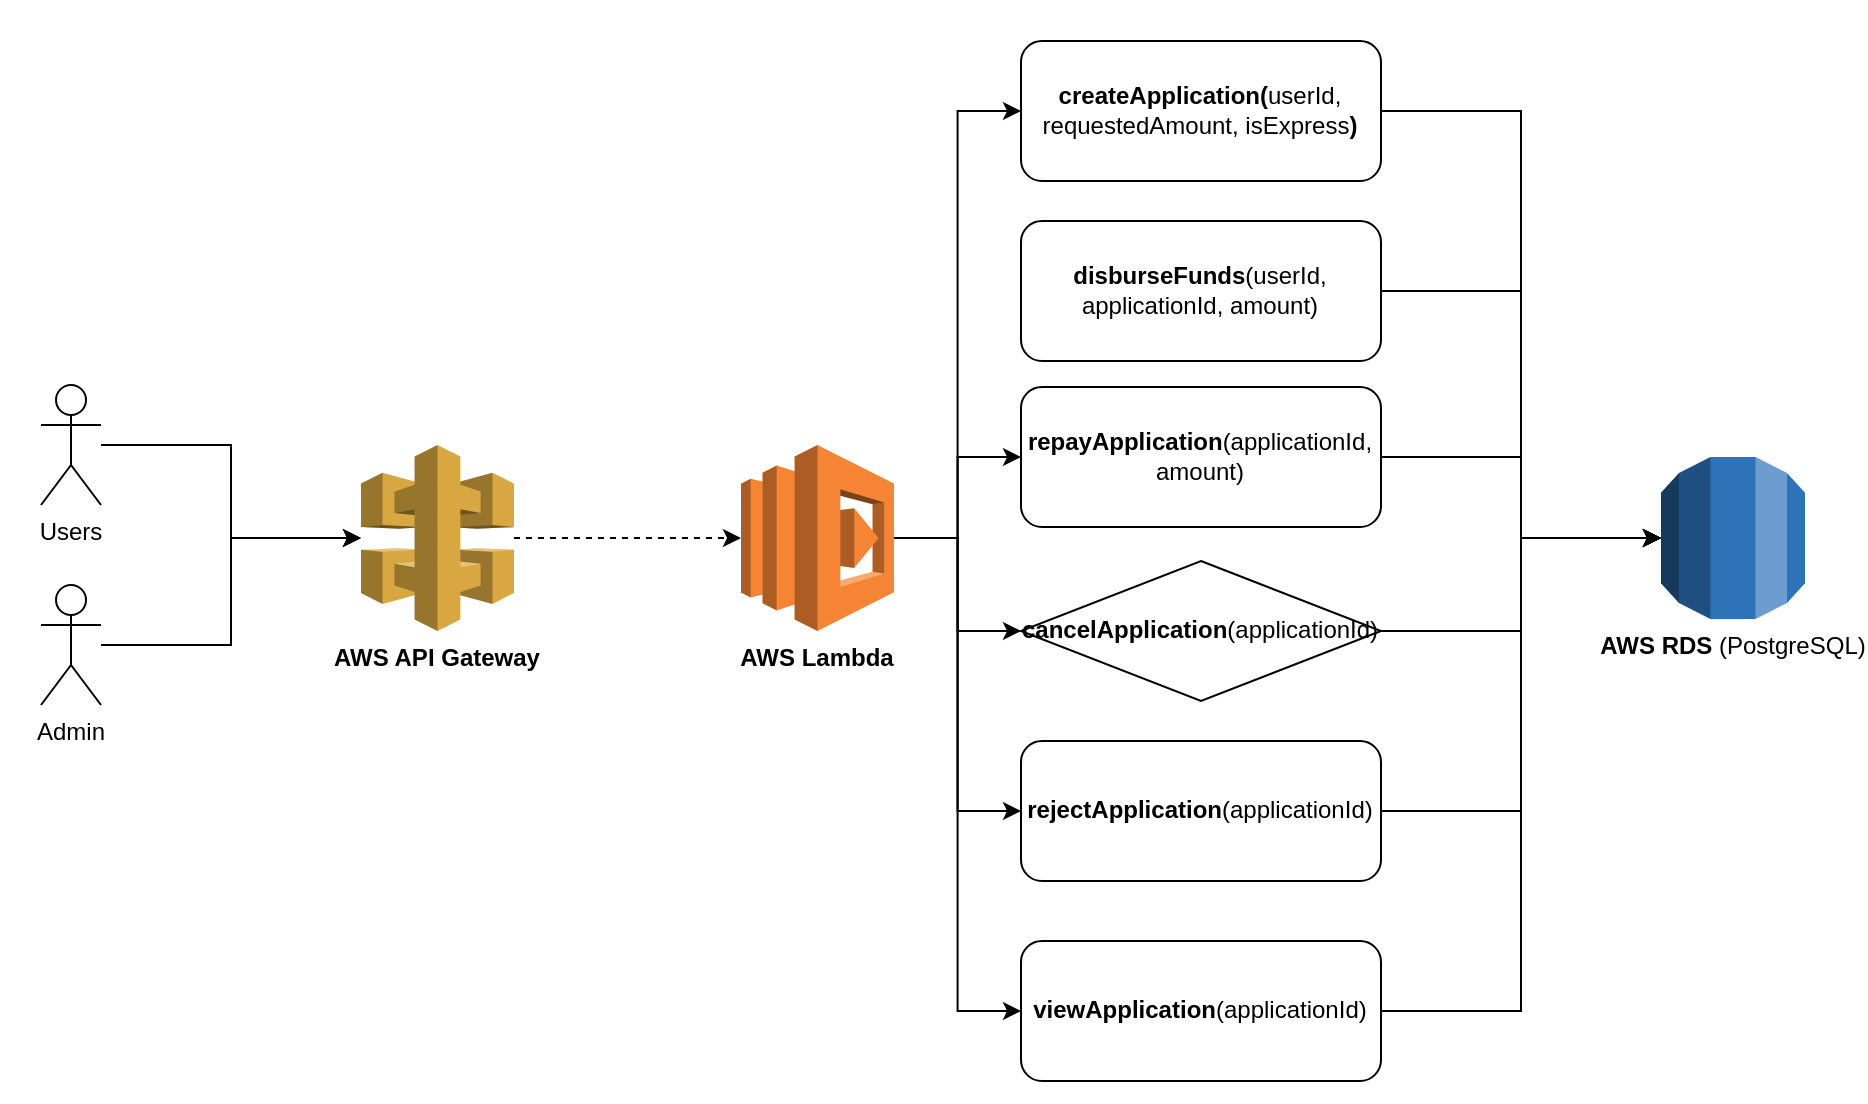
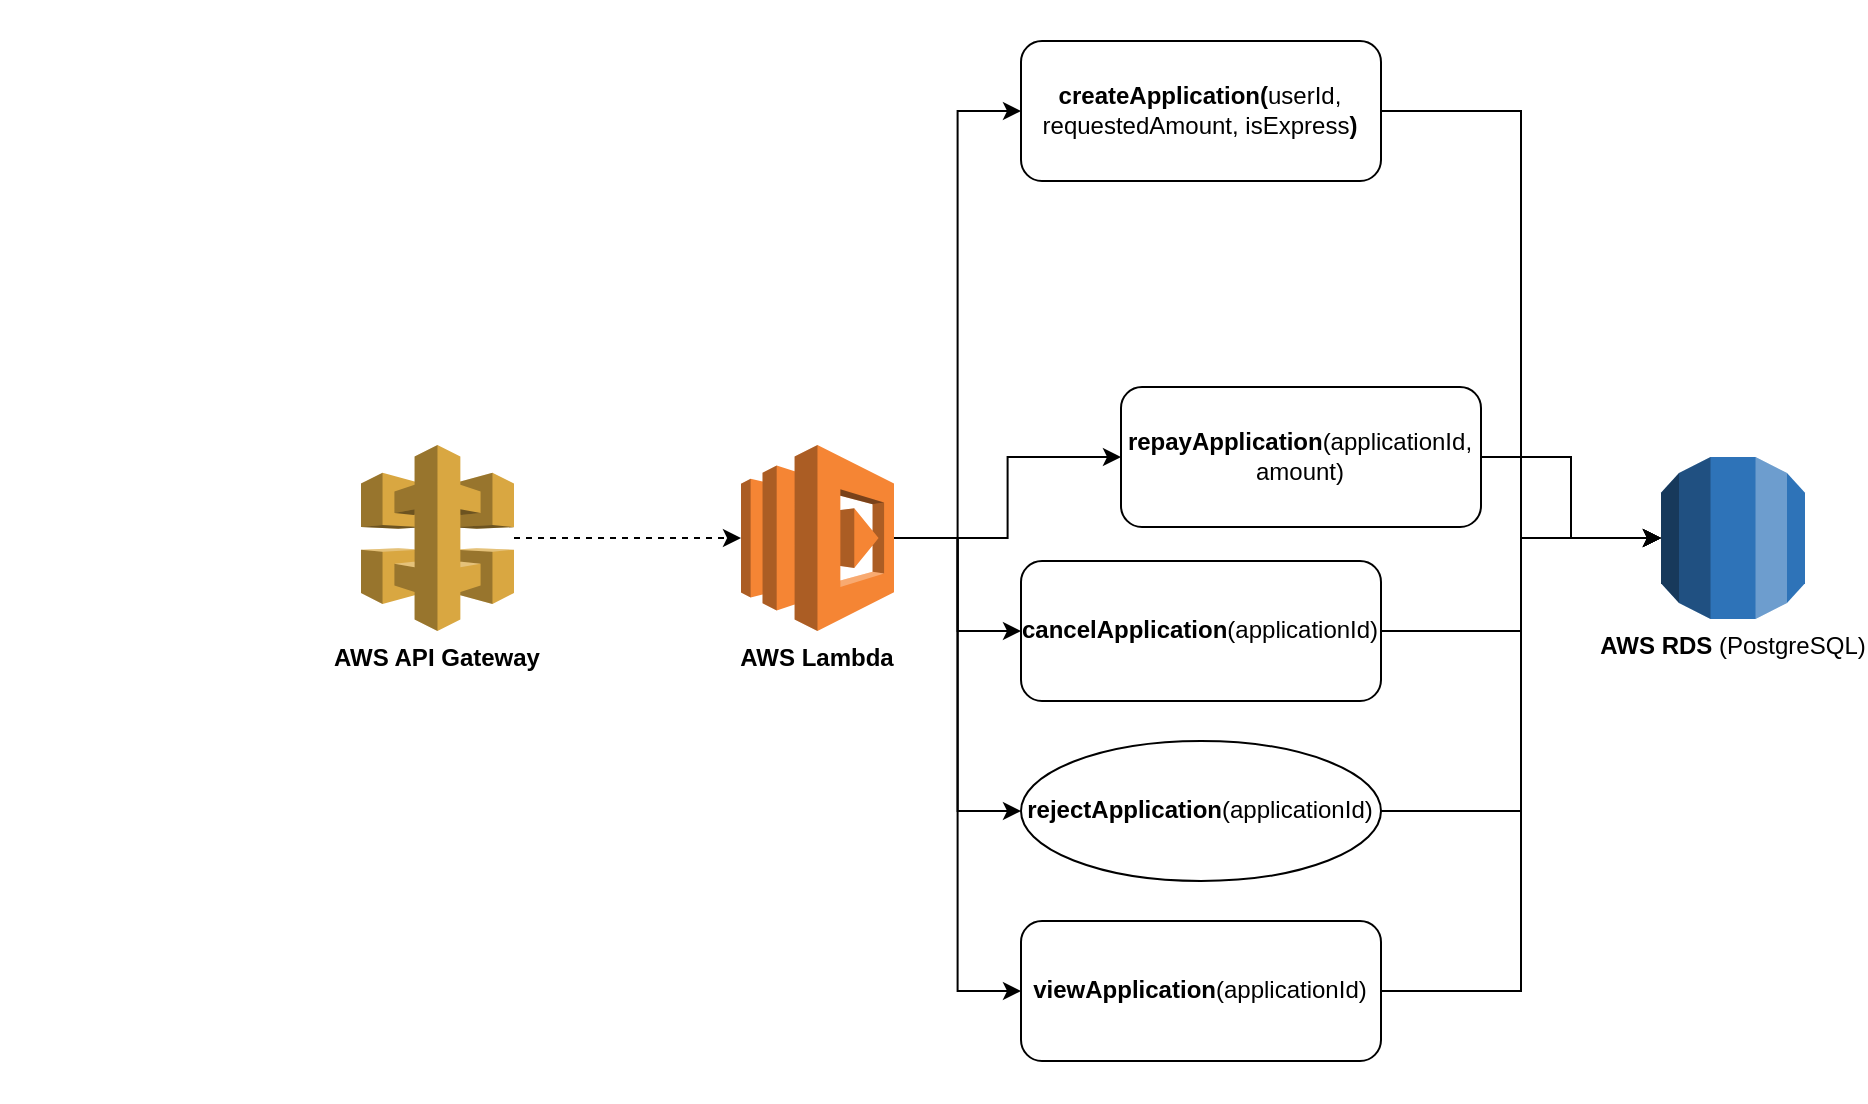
node "disburseFunds(userId, applicationId, amount)": removed
edge "disburseFunds(userId, applicationId, amount)" -> "AWS RDS (PostgreSQL)": removed
node "Users": removed
edge "Users" -> "AWS API Gateway": removed
node "repayApplication(applicationId, amount)": moved (1201, 457) -> (1301, 457)
node "cancelApplication(applicationId)": shape diamond -> rounded rectangle
node "Admin": removed
edge "Admin" -> "AWS API Gateway": removed
node "rejectApplication(applicationId)": shape rounded rectangle -> ellipse
node "viewApplication(applicationId)": moved (1201, 1011) -> (1201, 991)
